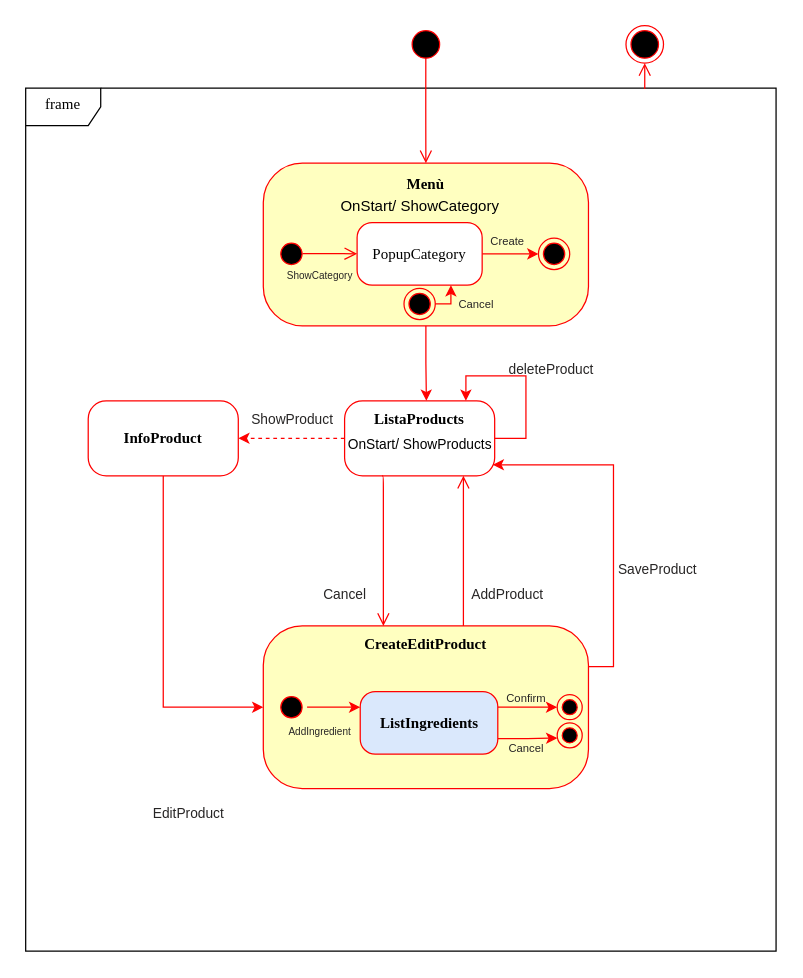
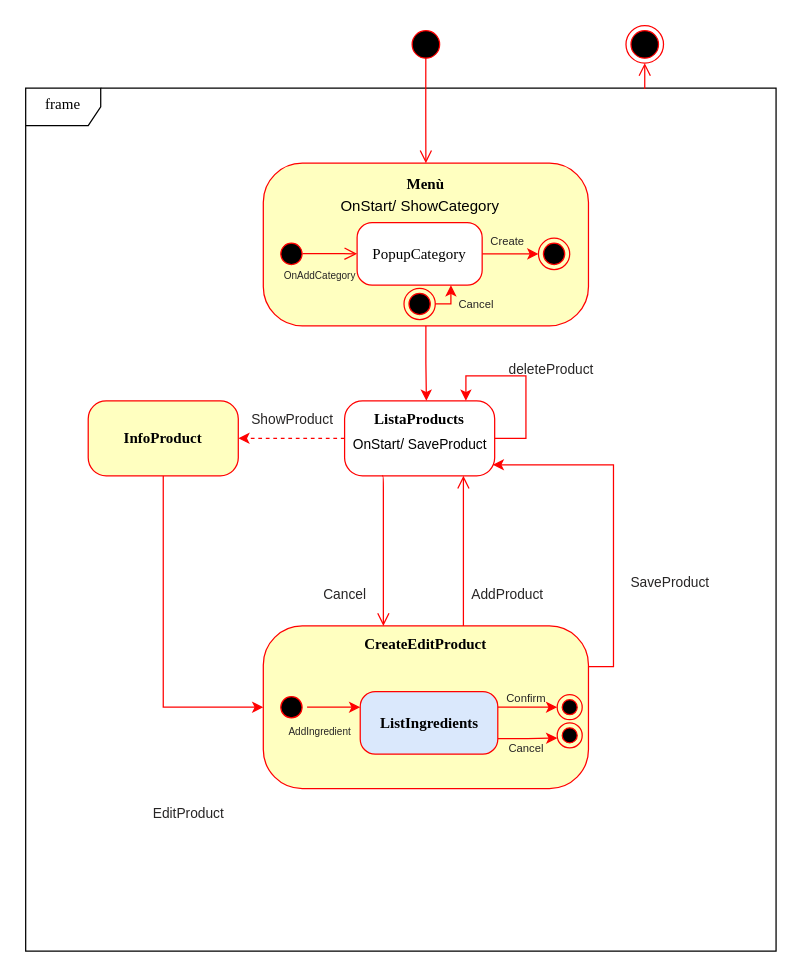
node "ShowCategory": label "ShowCategory" -> "OnAddCategory"
node "InfoProduct": fillcolor #ffffff -> #ffffc0
node "OnStart/ ShowProducts": label "OnStart/ ShowProducts" -> "OnStart/ SaveProduct"
node "SaveProduct": moved (657, 569) -> (669, 582)
